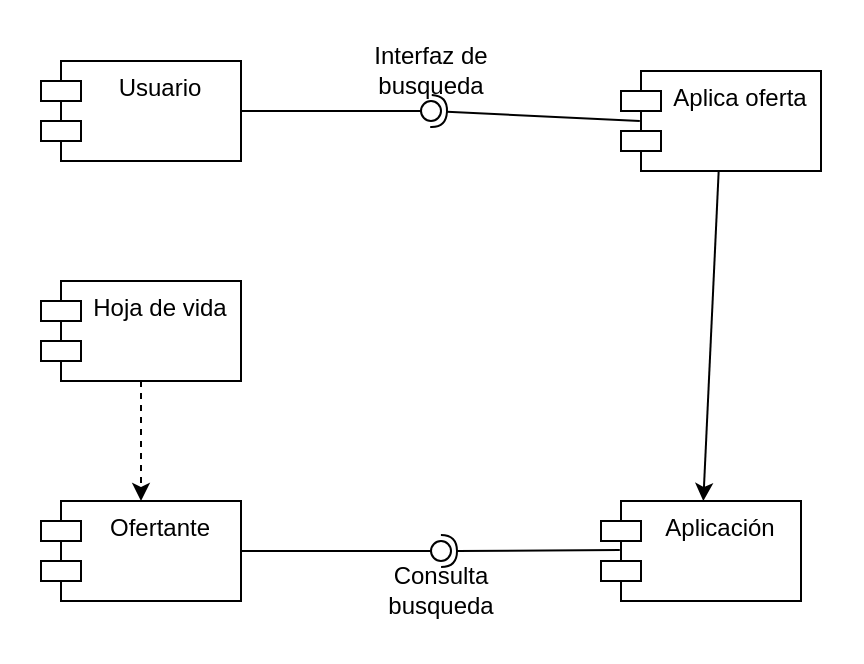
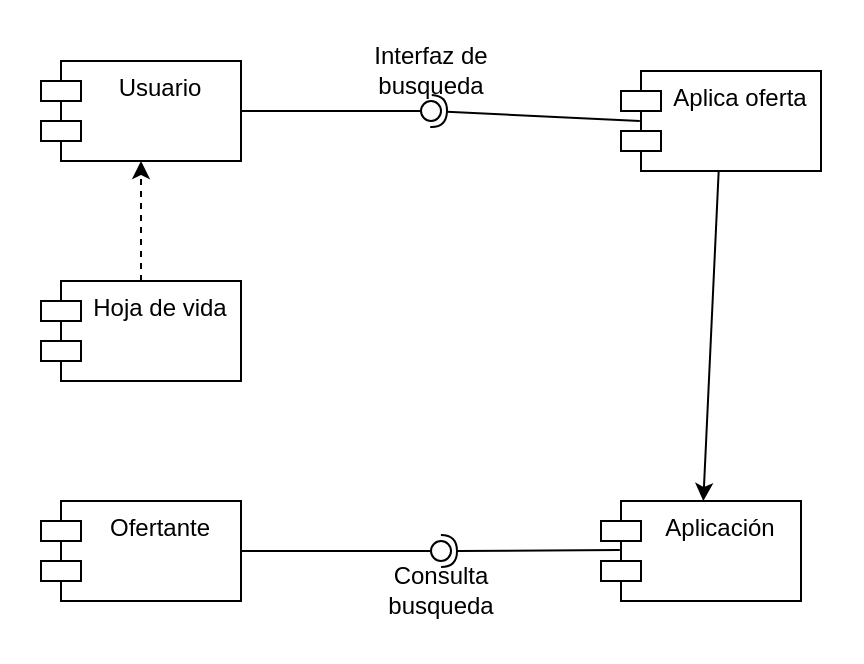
edge "Hoja de vida" -> "Ofertante": now "Hoja de vida" -> "Usuario"
